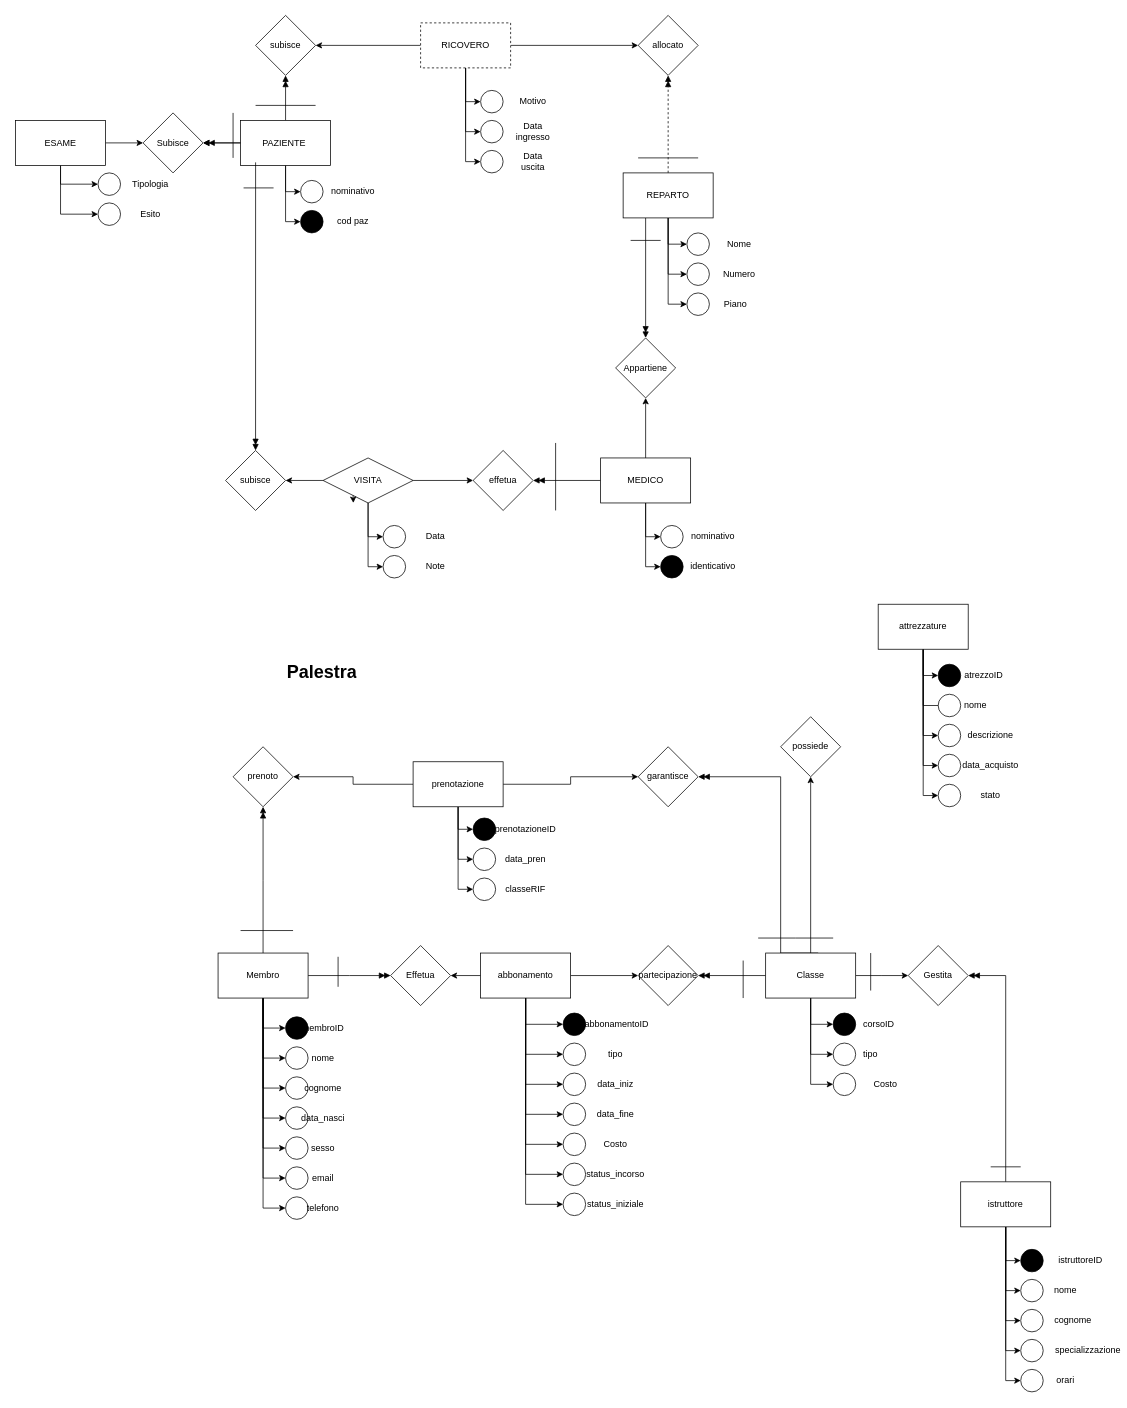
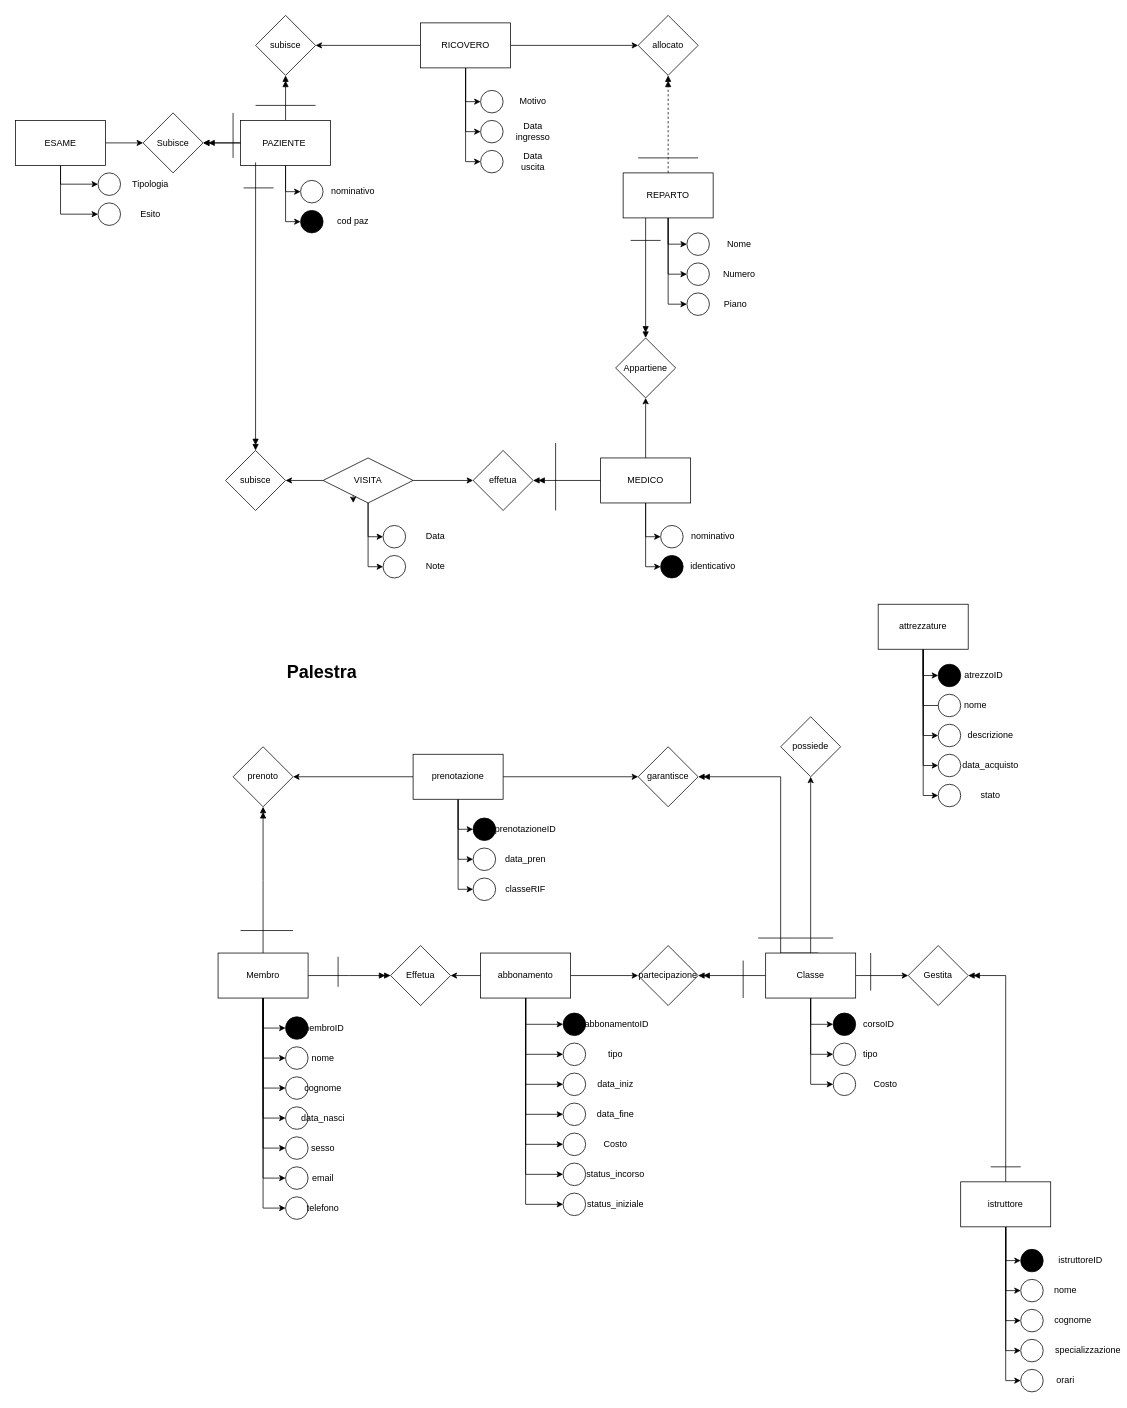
node "RICOVERO": style dashed -> solid
node "prenotazione": moved (458, 784) -> (458, 777)
